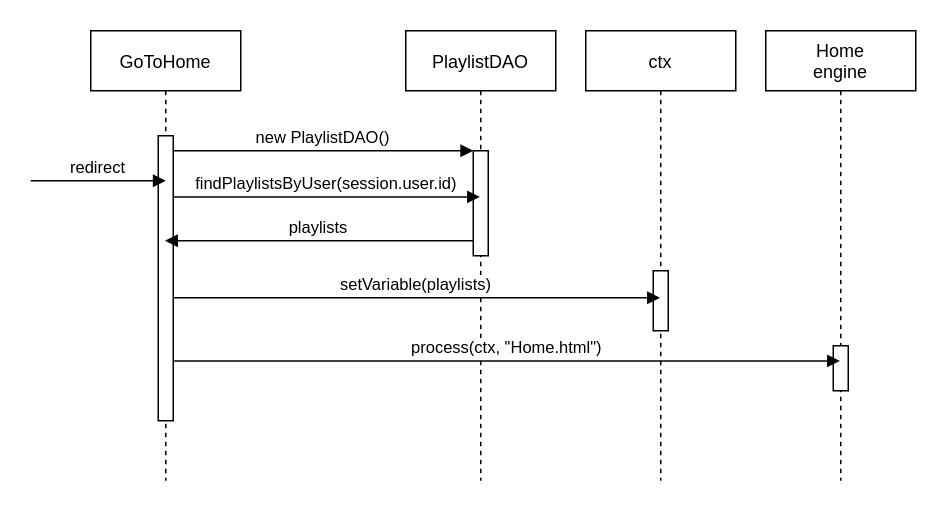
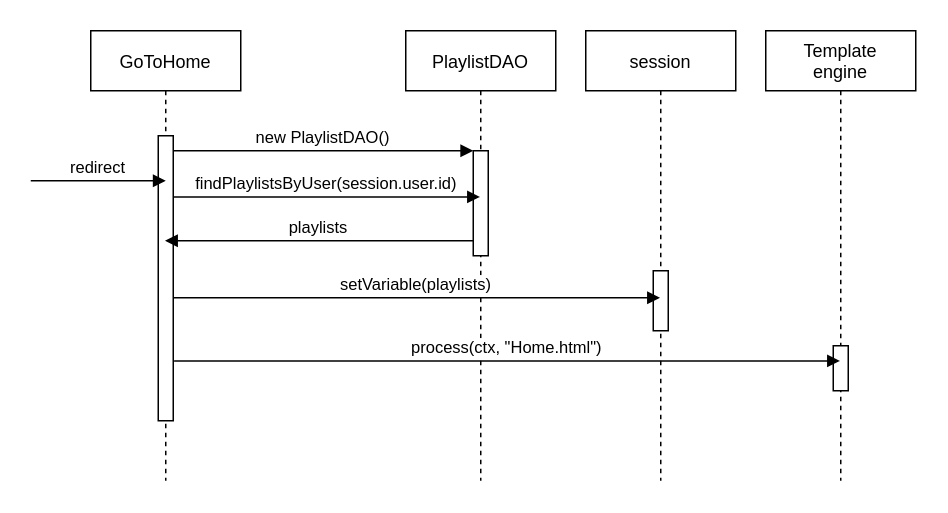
node "Home engine": label "Home engine" -> "Template engine"
node "ctx": label "ctx" -> "session"
